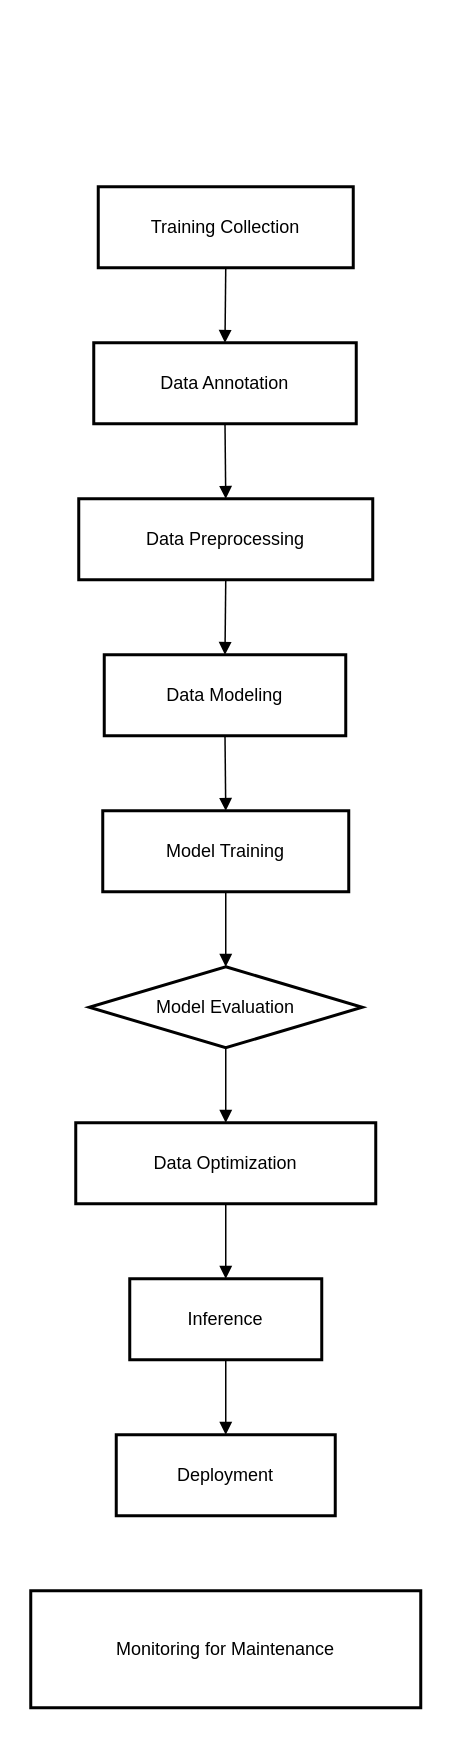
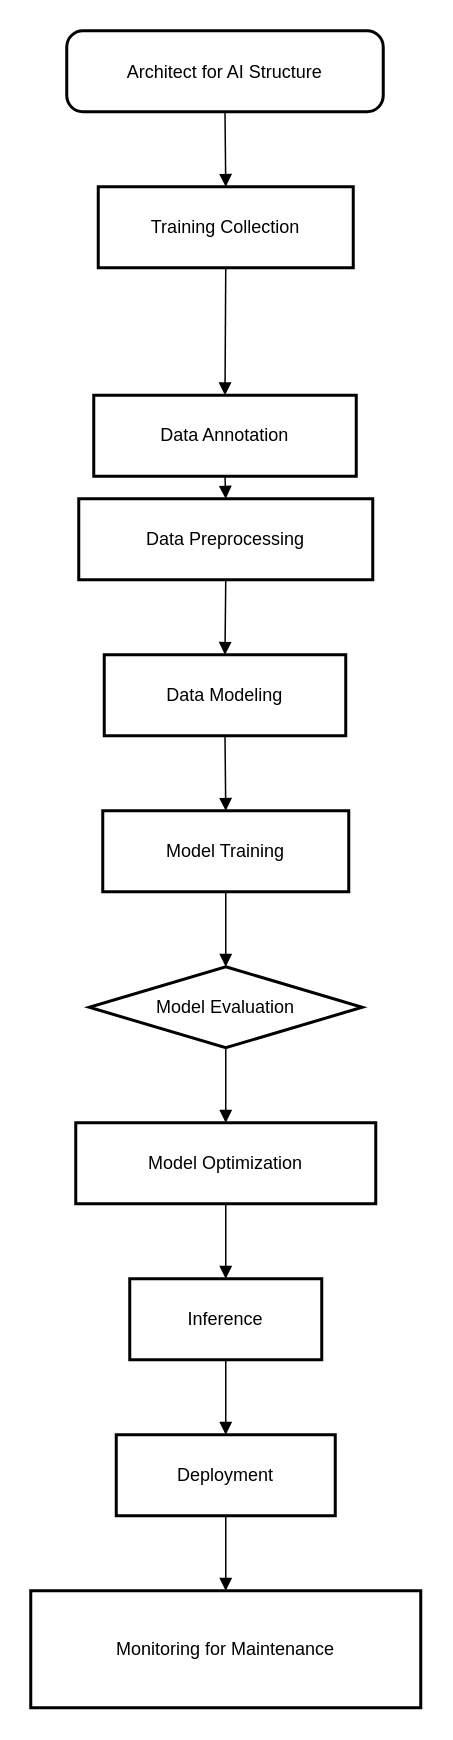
node "Architect for AI Structure": added
edge "Architect for AI Structure" -> "Training Collection": added
node "Data Annotation": moved (225, 383) -> (225, 436)
node "Data Optimization": label "Data Optimization" -> "Model Optimization"
edge "Deployment" -> "Monitoring for Maintenance": added
